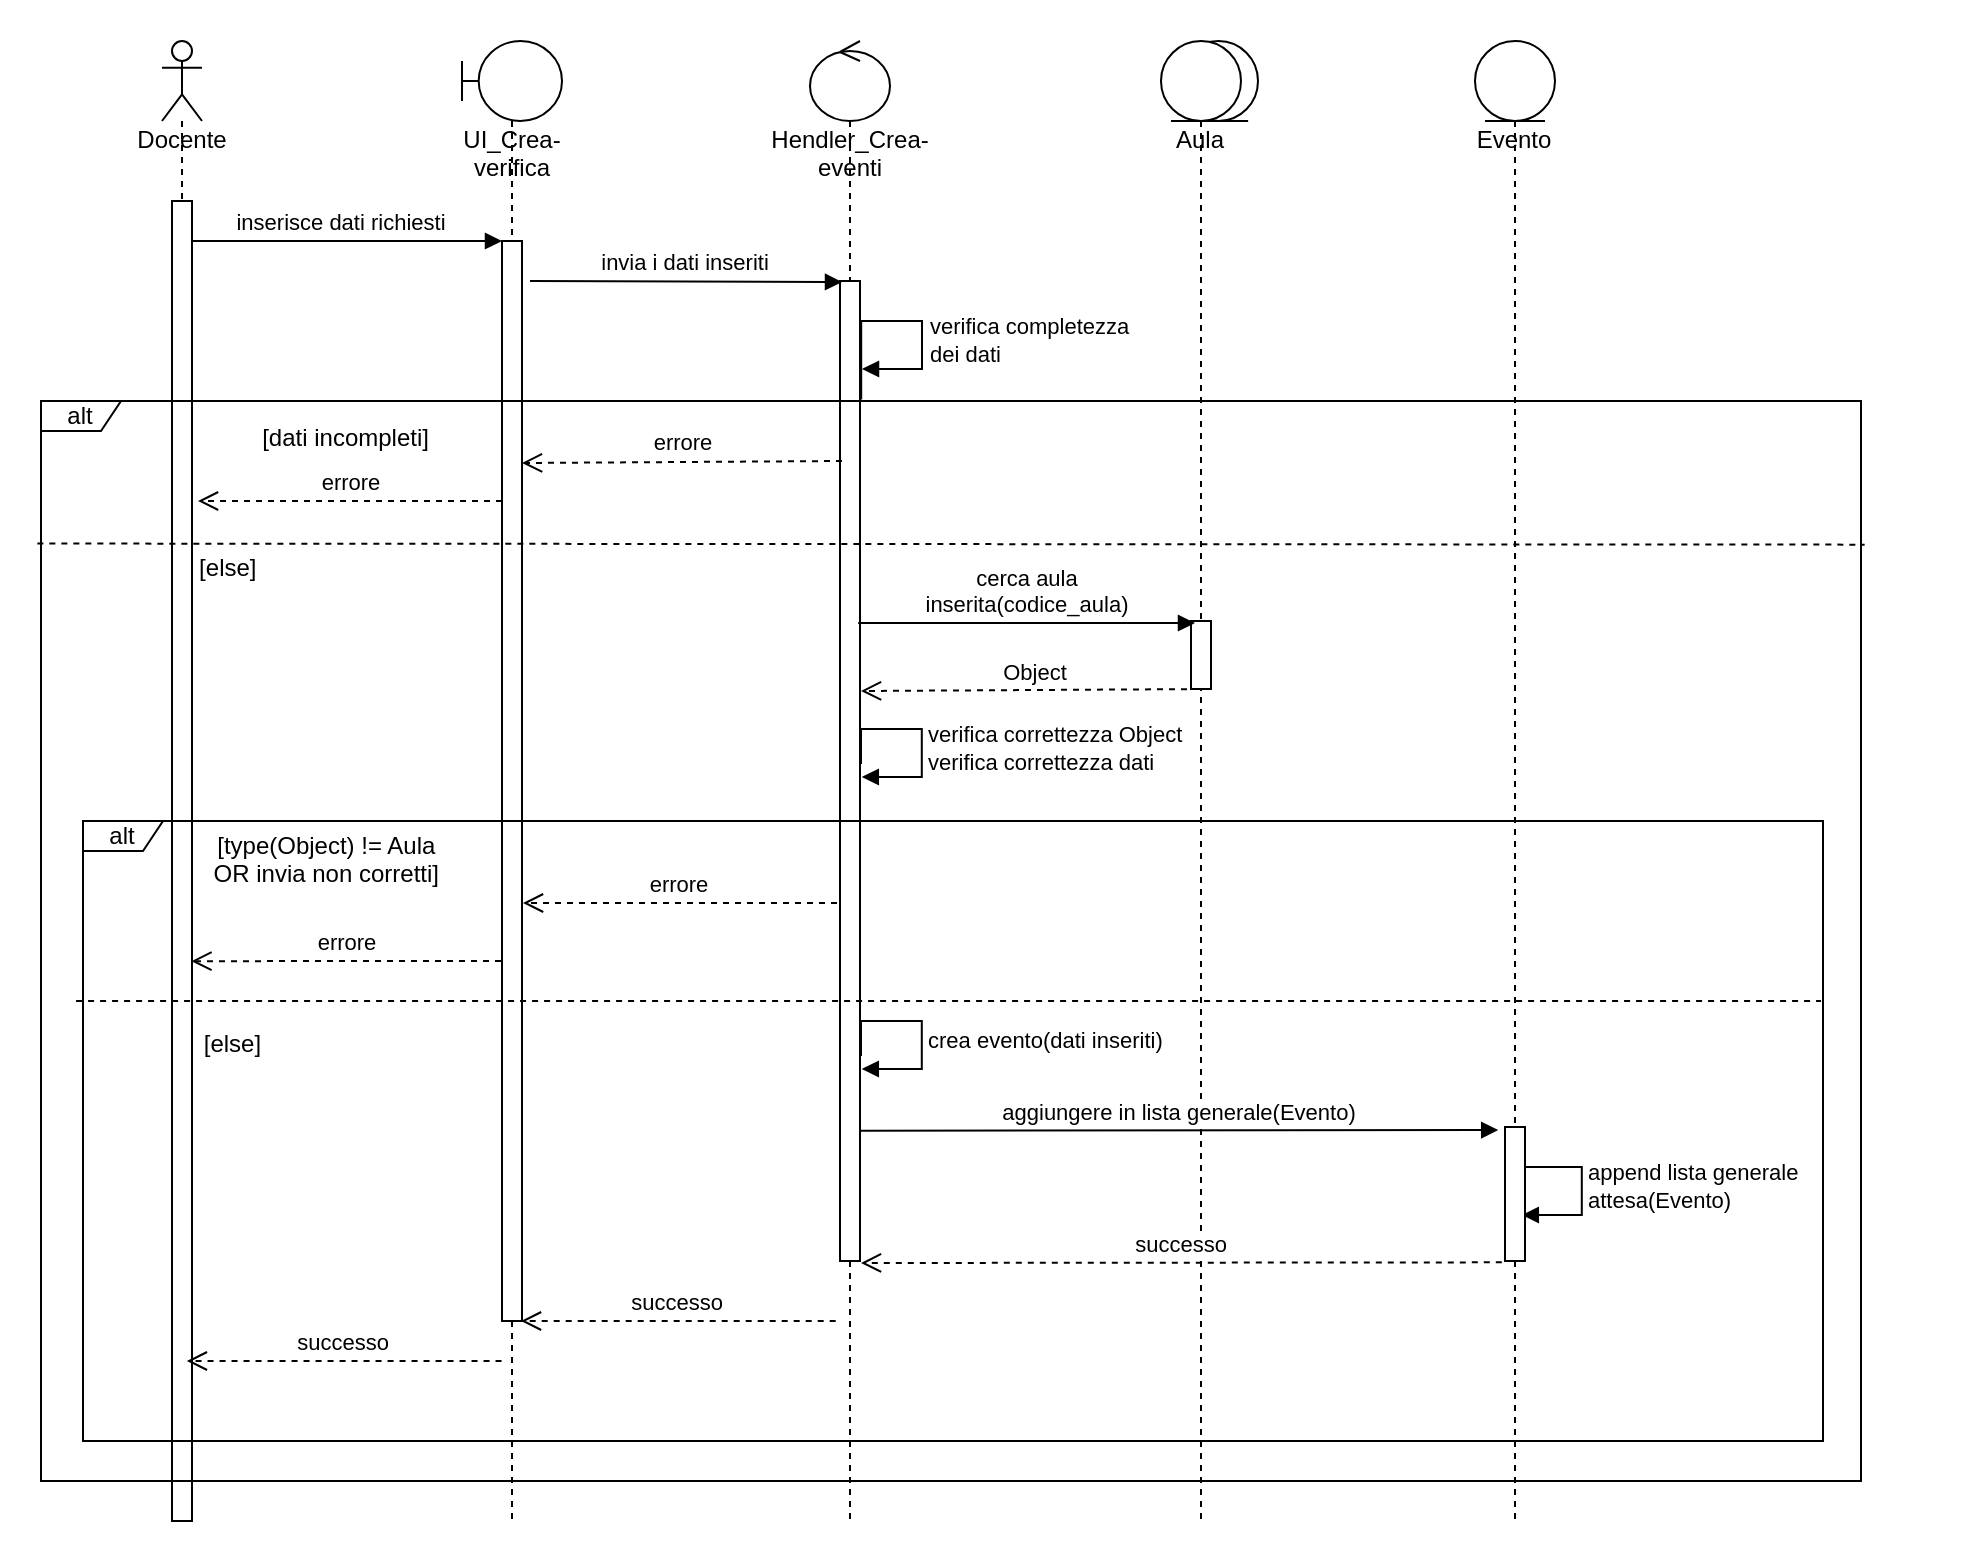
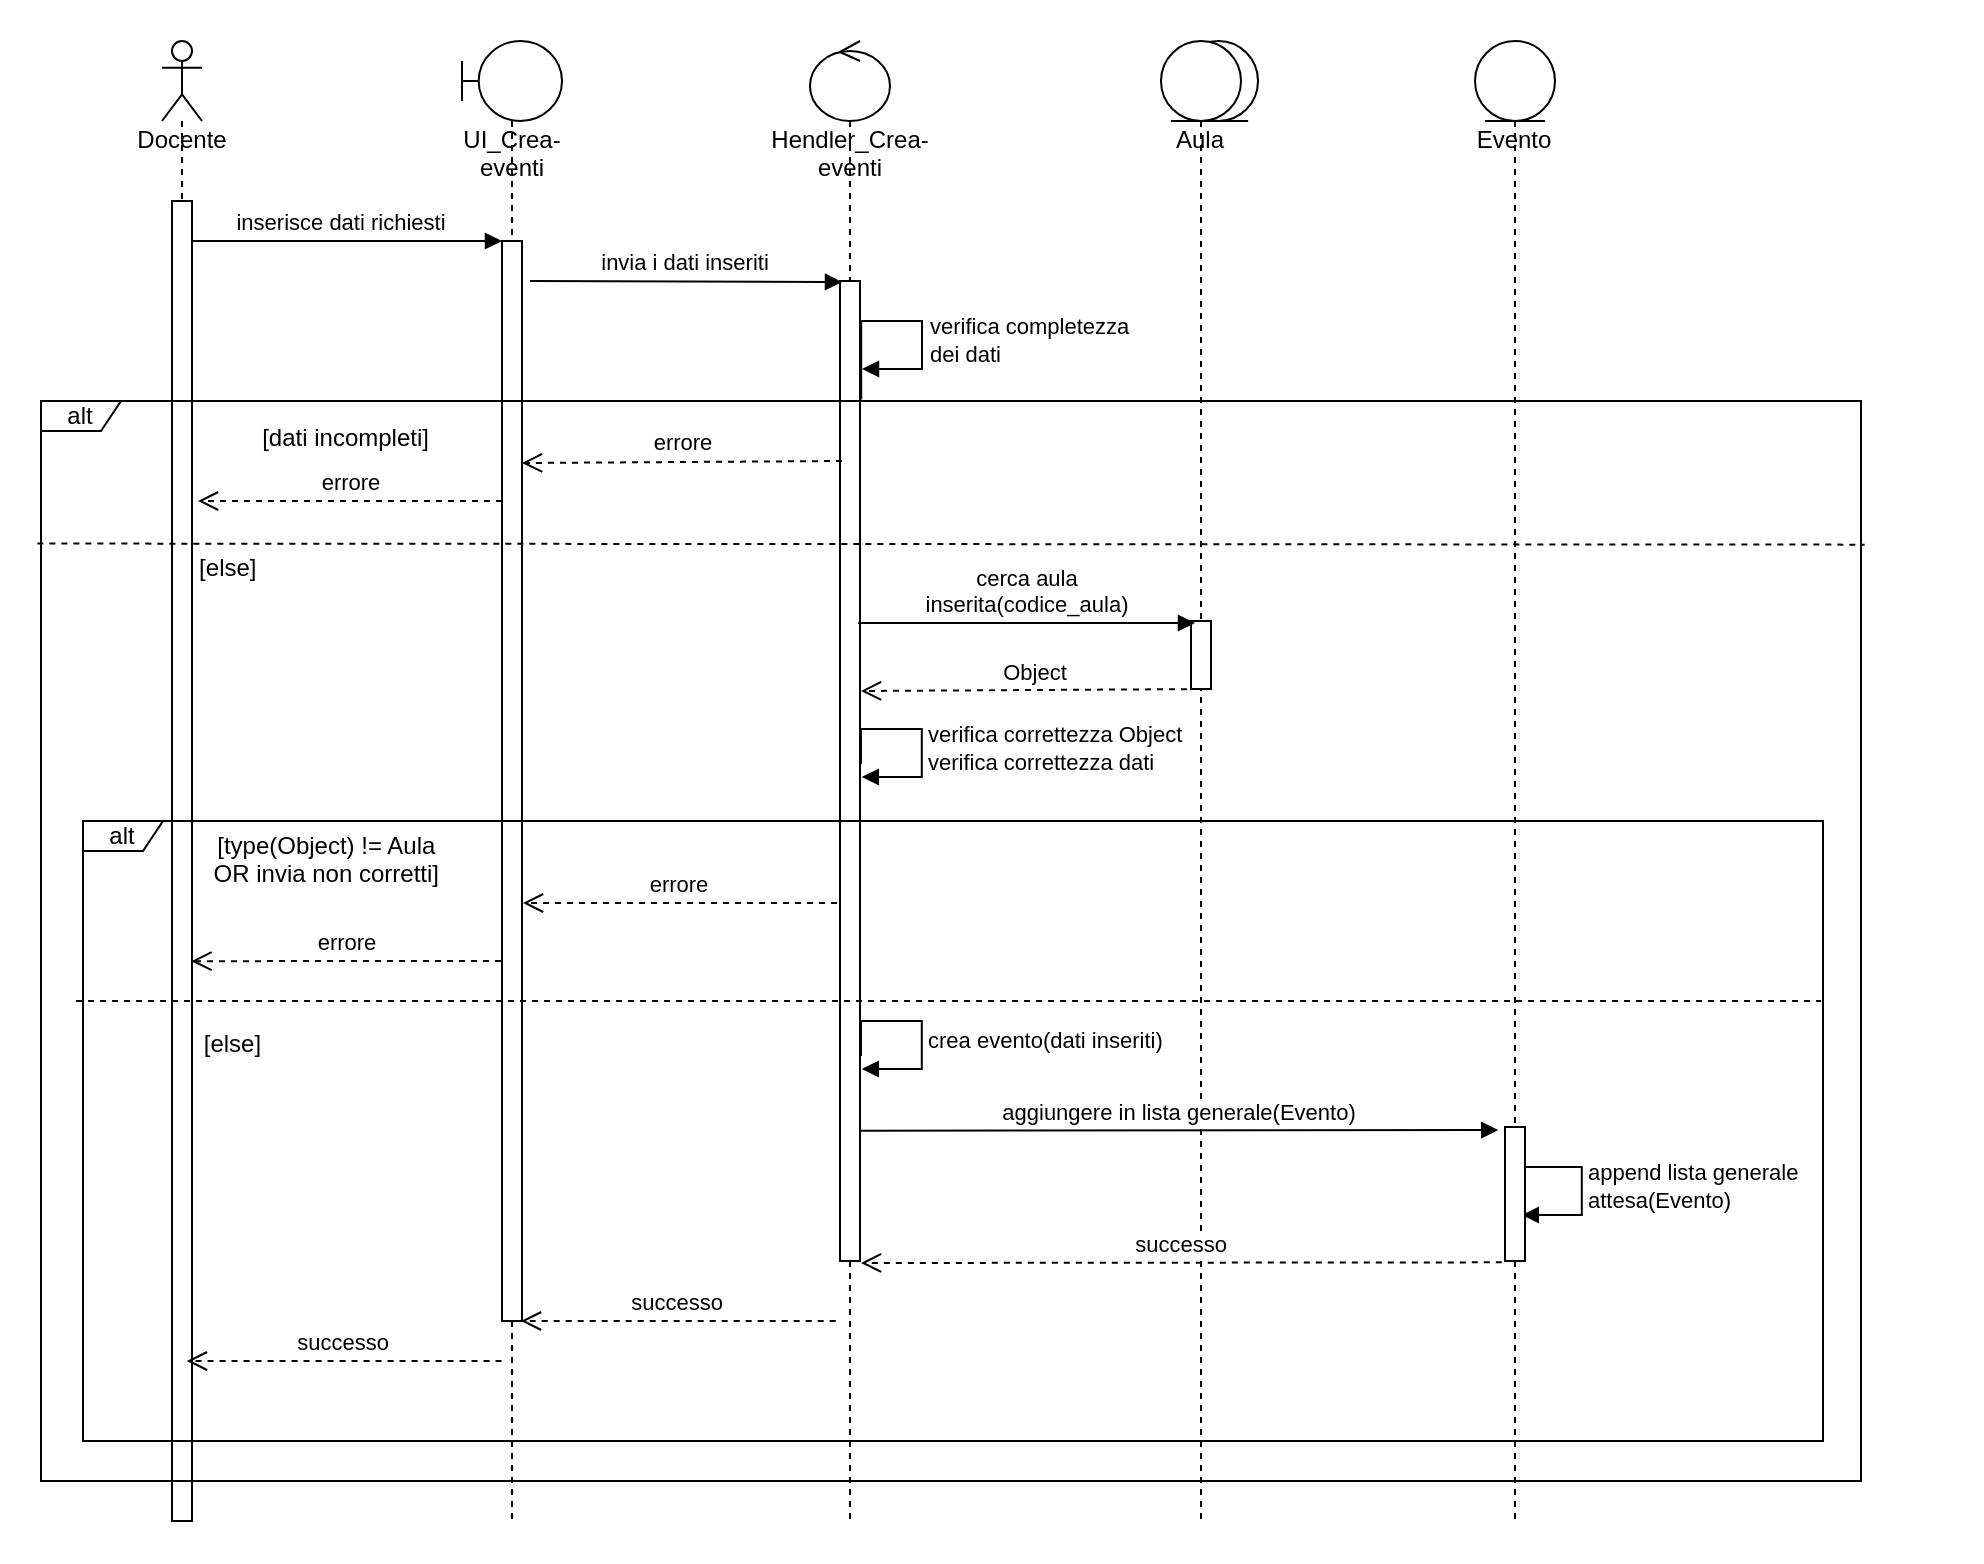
node "UI_Crea-verifica": label "UI_Crea-verifica" -> "UI_Crea-eventi"
